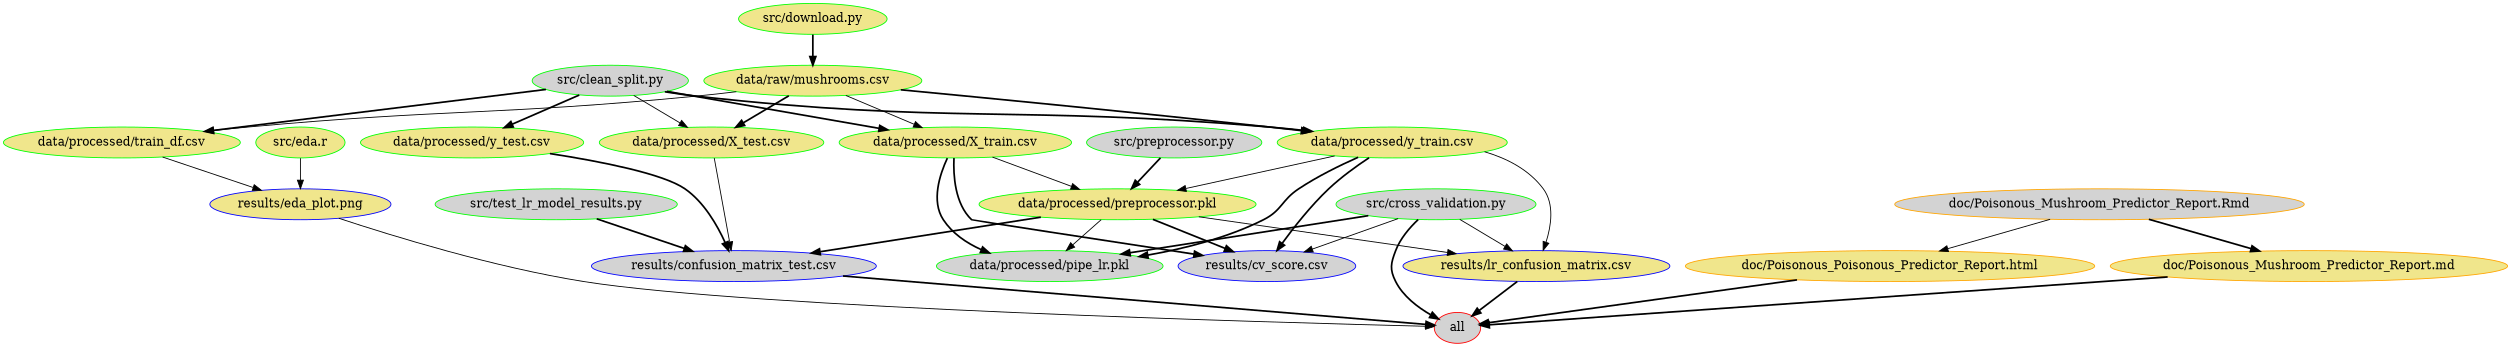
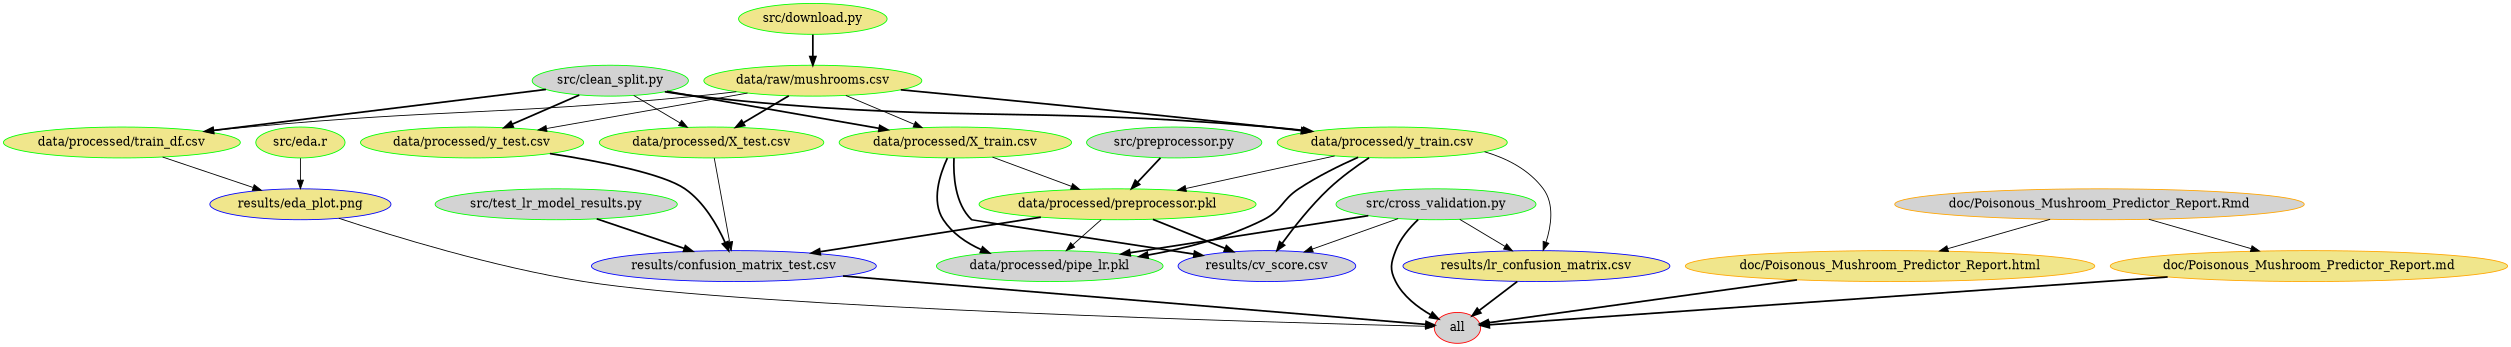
edge "data/raw/mushrooms.csv" -> "data/processed/y_test.csv": added
edge "doc/Poisonous_Mushroom_Predictor_Report.Rmd" -> "doc/Poisonous_Mushroom_Predictor_Report.md": style bold -> solid
edge "data/processed/preprocessor.pkl" -> "results/lr_confusion_matrix.csv": removed
node "doc/Poisonous_Poisonous_Predictor_Report.html": label "doc/Poisonous_Poisonous_Predictor_Report.html" -> "doc/Poisonous_Mushroom_Predictor_Report.html"
